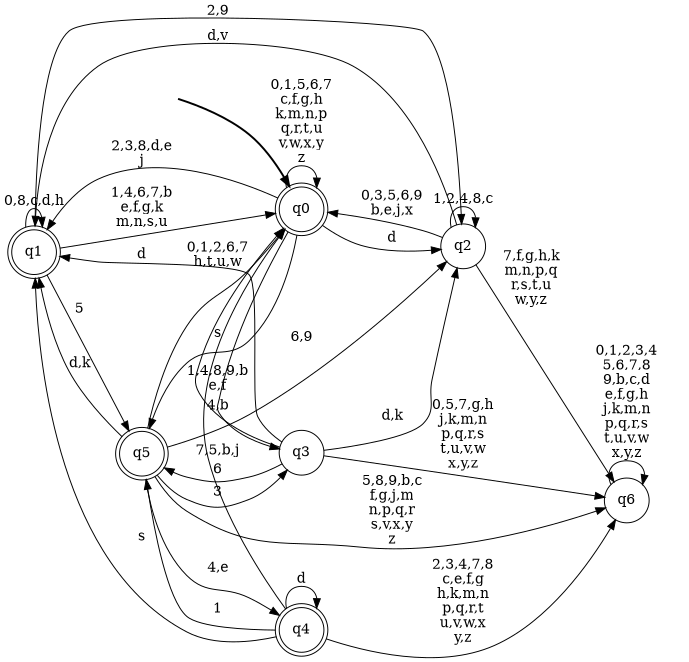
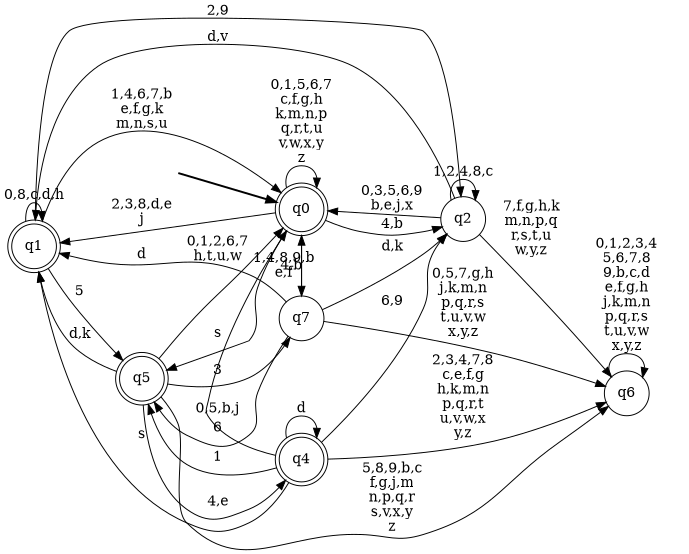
edge "q0" -> "q2": label "d" -> "4,b"
edge "q5" -> "q2": now "q4" -> "q2"
edge "q4" -> "q0": label "7,5,b,j" -> "0,5,b,j"
node "q3": label "q3" -> "q7"
